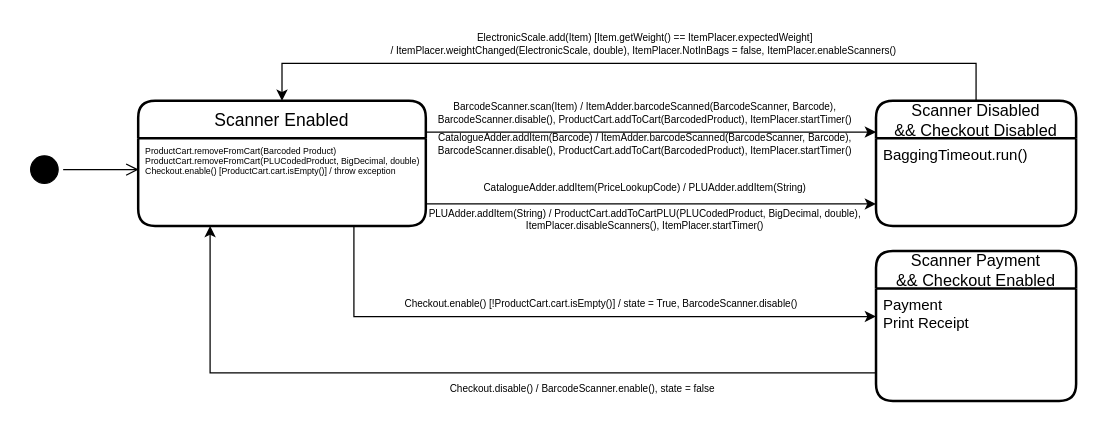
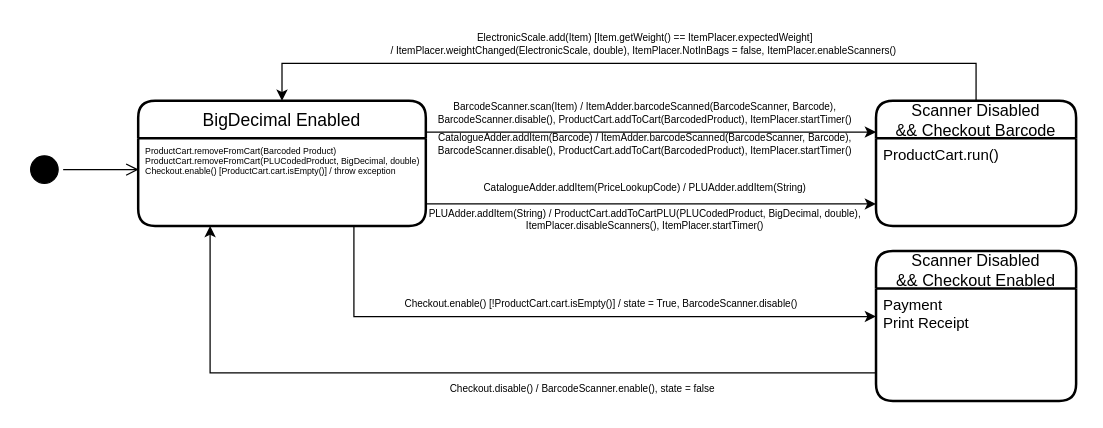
node "Scanner Disabled && Checkout Disabled": label "Scanner Disabled && Checkout Disabled" -> "Scanner Disabled && Checkout Barcode"
node "Scanner Enabled": label "Scanner Enabled" -> "BigDecimal Enabled"
node "BaggingTimeout.run()": label "BaggingTimeout.run()" -> "ProductCart.run()"
node "Scanner Payment && Checkout Enabled": label "Scanner Payment && Checkout Enabled" -> "Scanner Disabled && Checkout Enabled"
